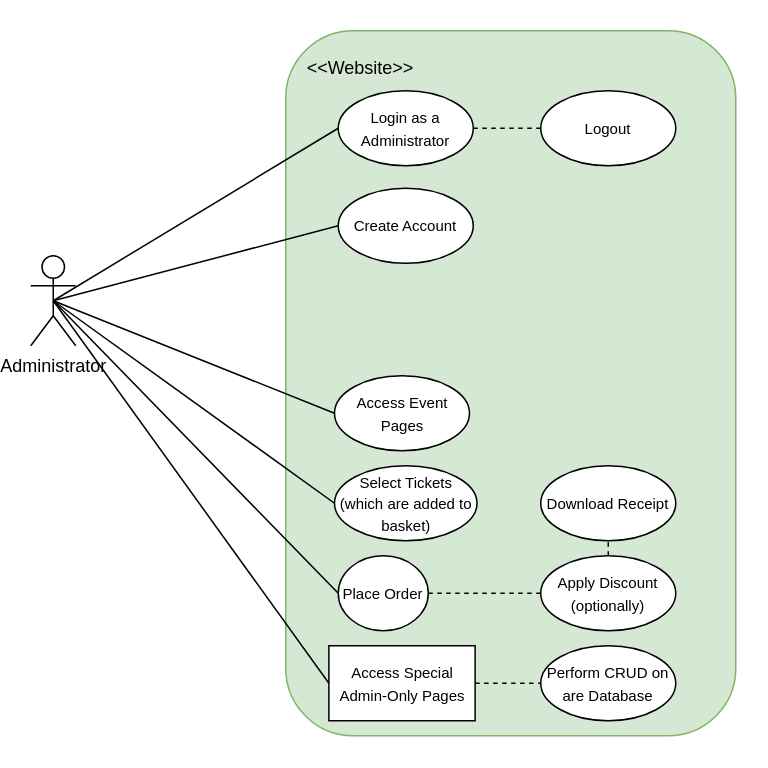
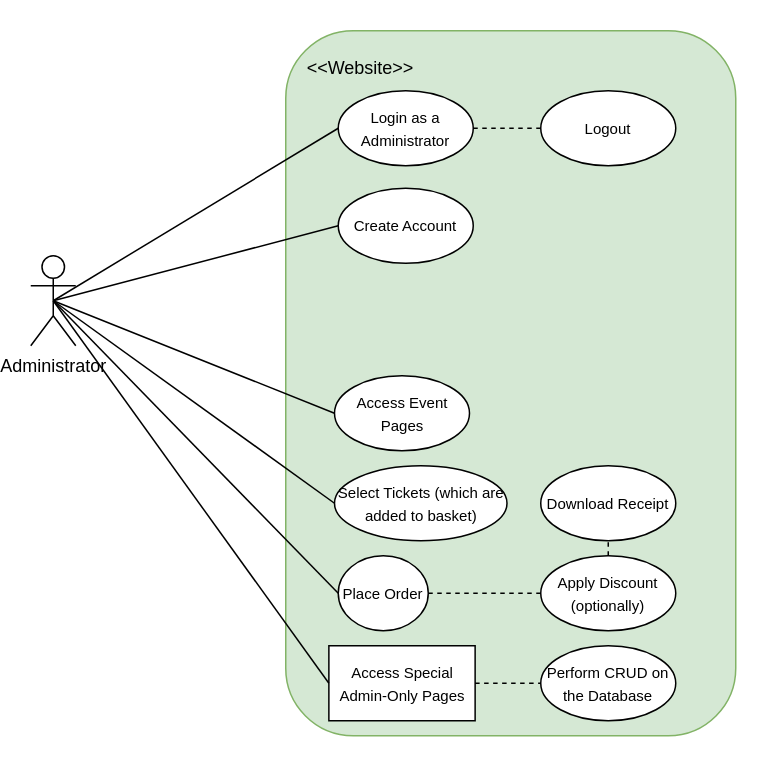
node "Select Tickets (which are added to basket)": size 143x75 -> 173x75
node "Perform CRUD on are Database": label "Perform CRUD on are Database" -> "Perform CRUD on the Database"
